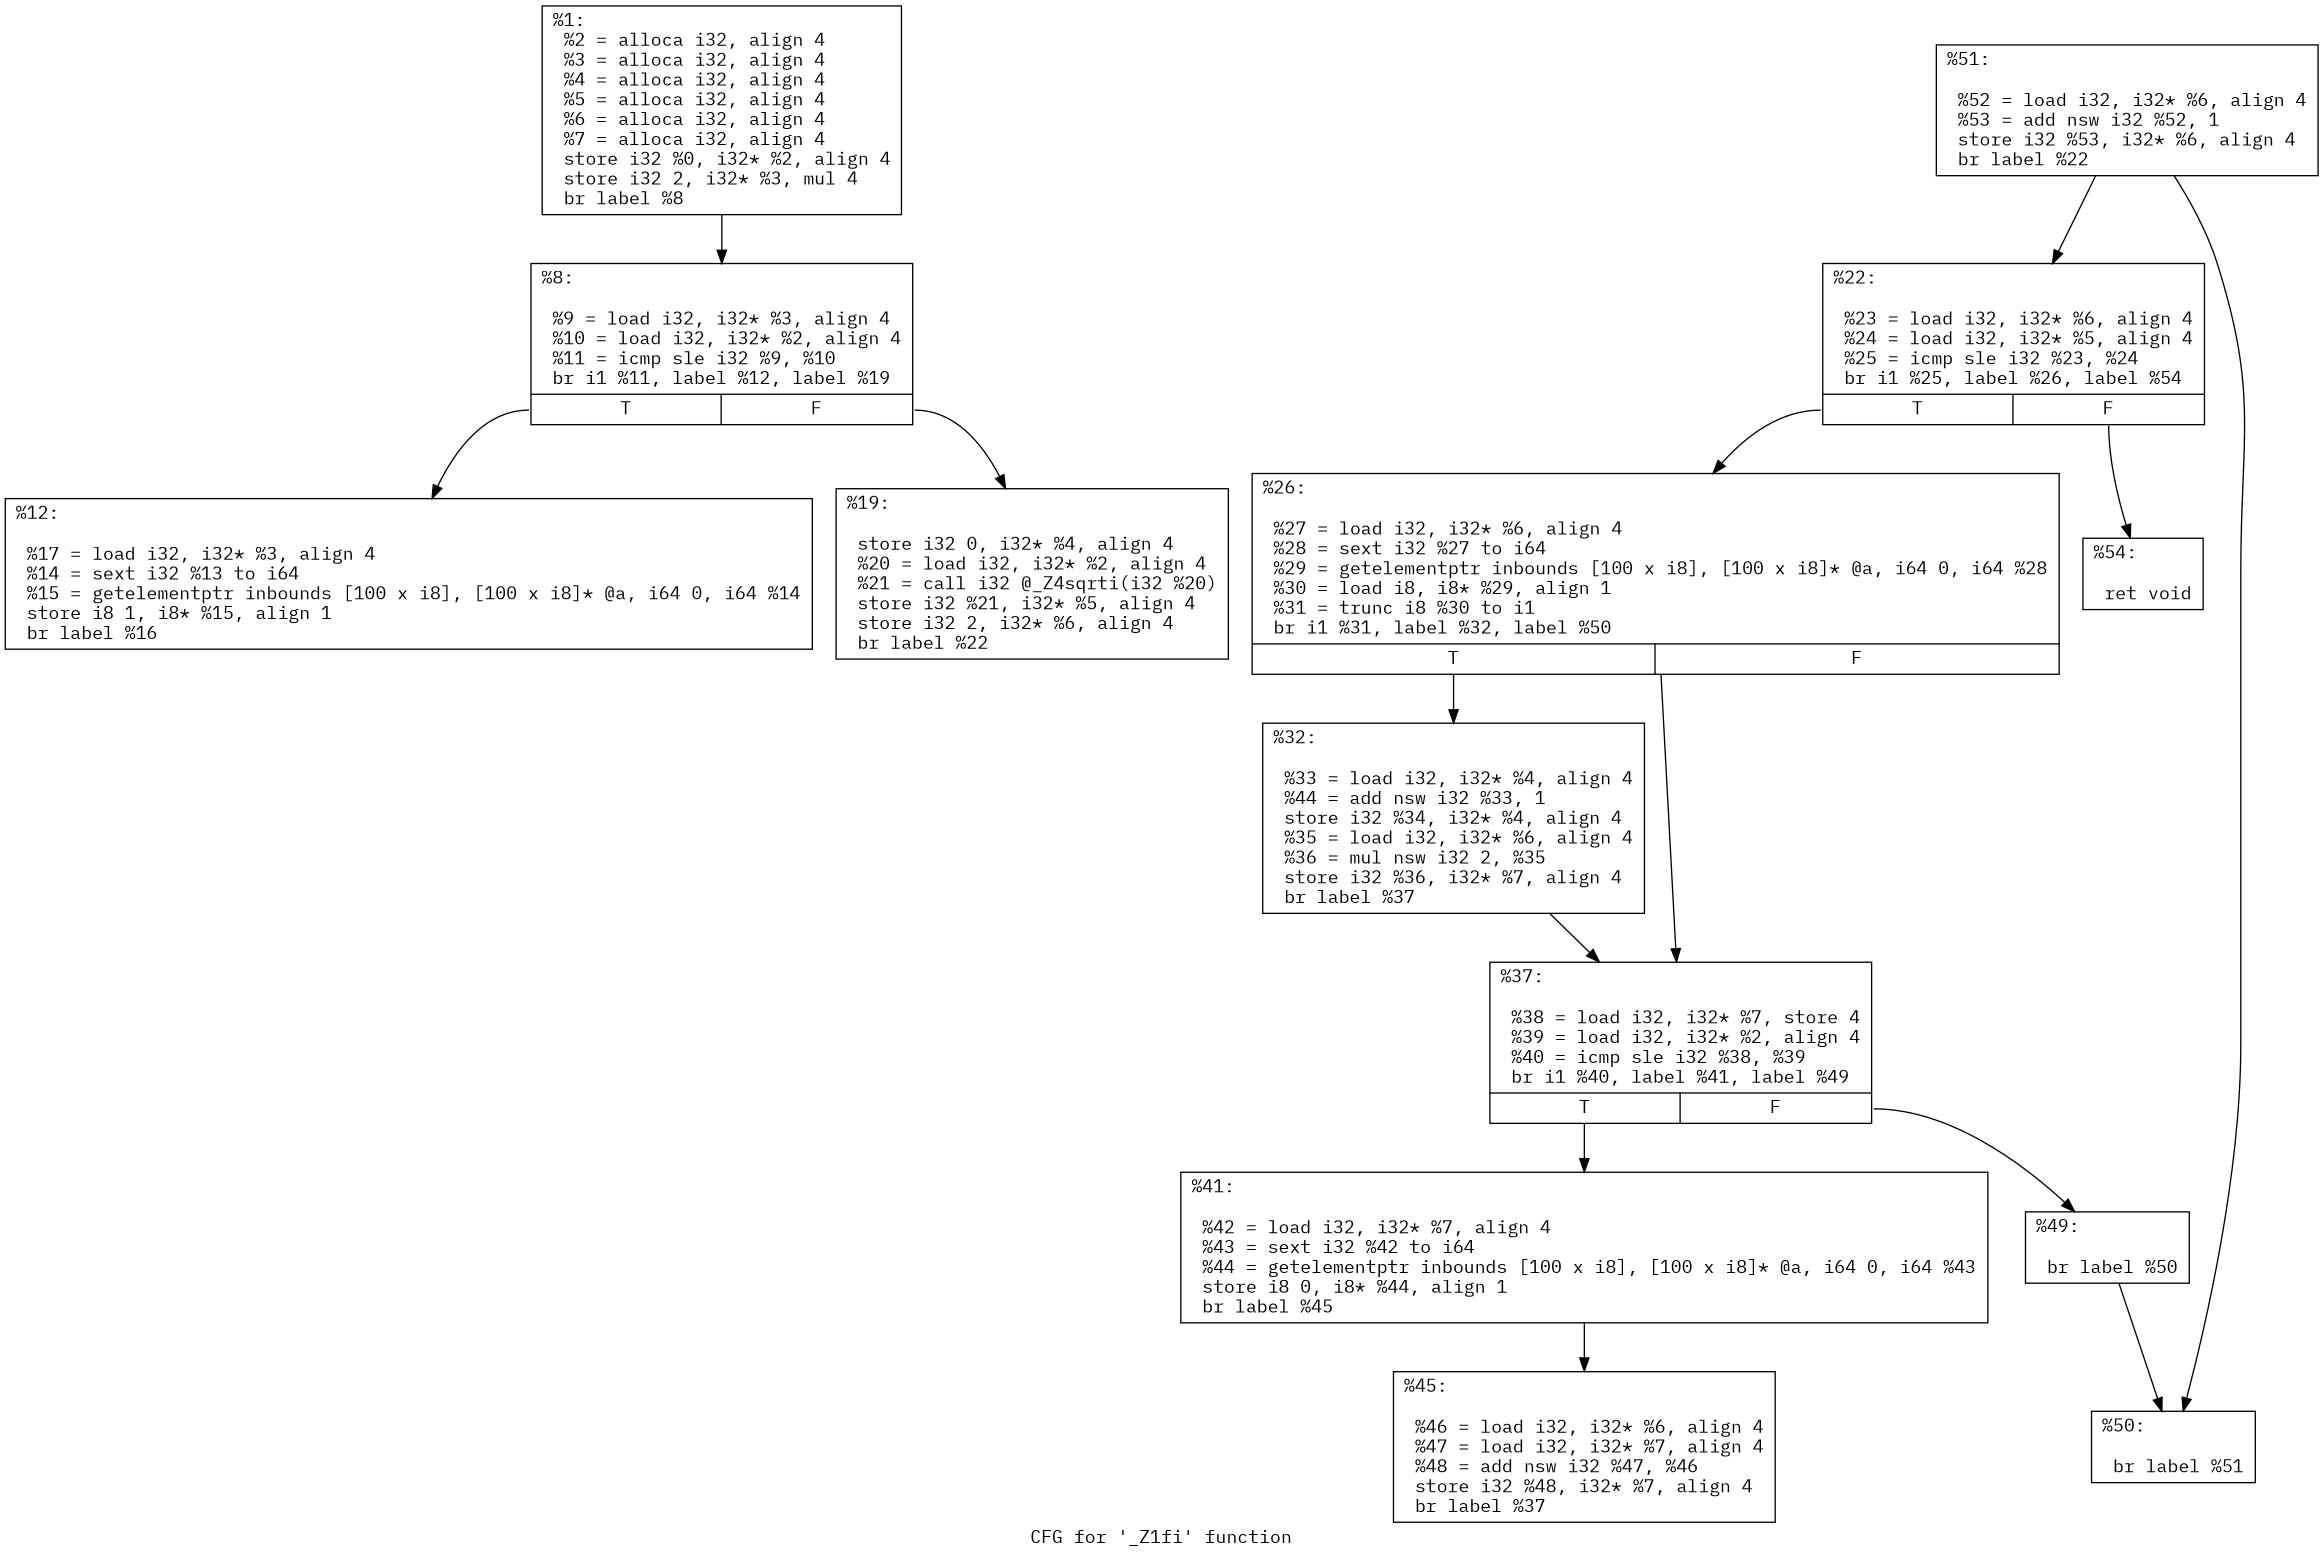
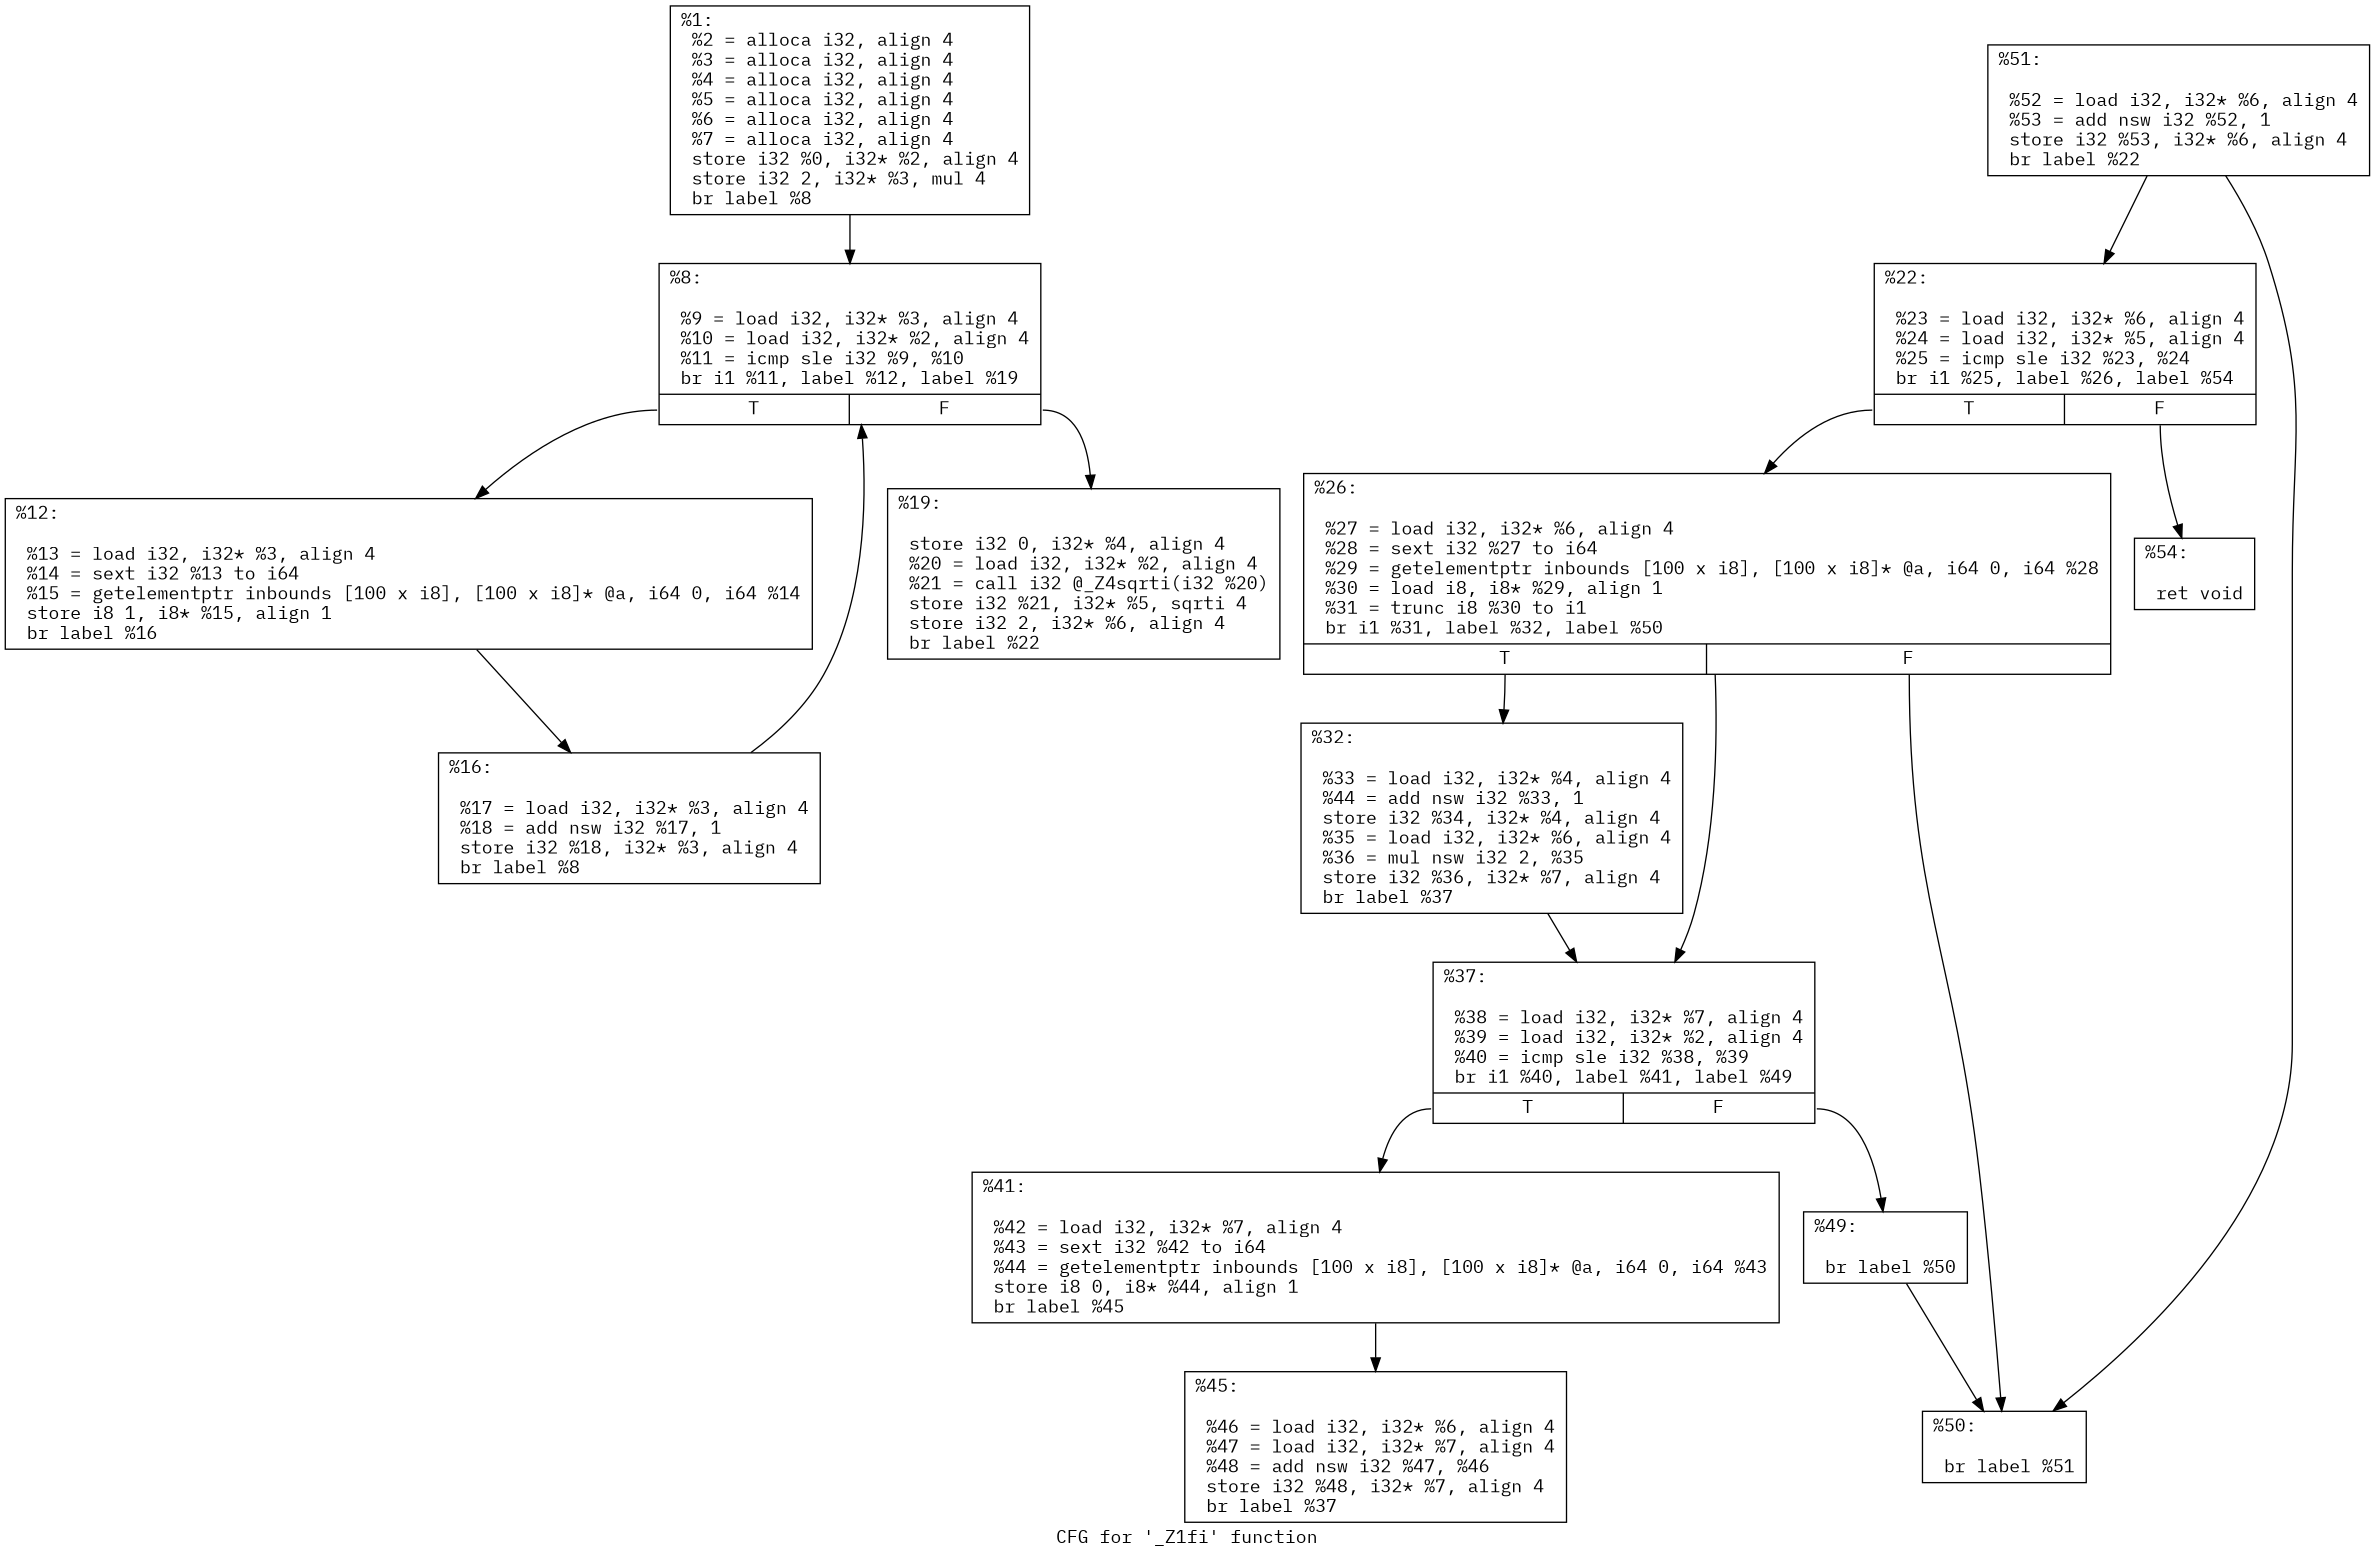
node "%12:": text "%17 = load i32, i32* %3, align 4" -> "%13 = load i32, i32* %3, align 4"
node "%19:": text "store i32 %21, i32* %5, align 4" -> "store i32 %21, i32* %5, sqrti 4"
node "%16:": added
node "%37:": text "%38 = load i32, i32* %7, store 4" -> "%38 = load i32, i32* %7, align 4"
edge "%26:" -> "%50:": added
